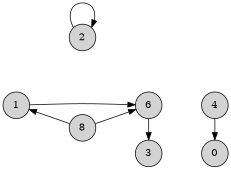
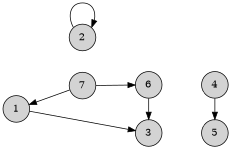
edge "1" -> "6": now "1" -> "3"
node "8": label "8" -> "7"
node "0": label "0" -> "5"
